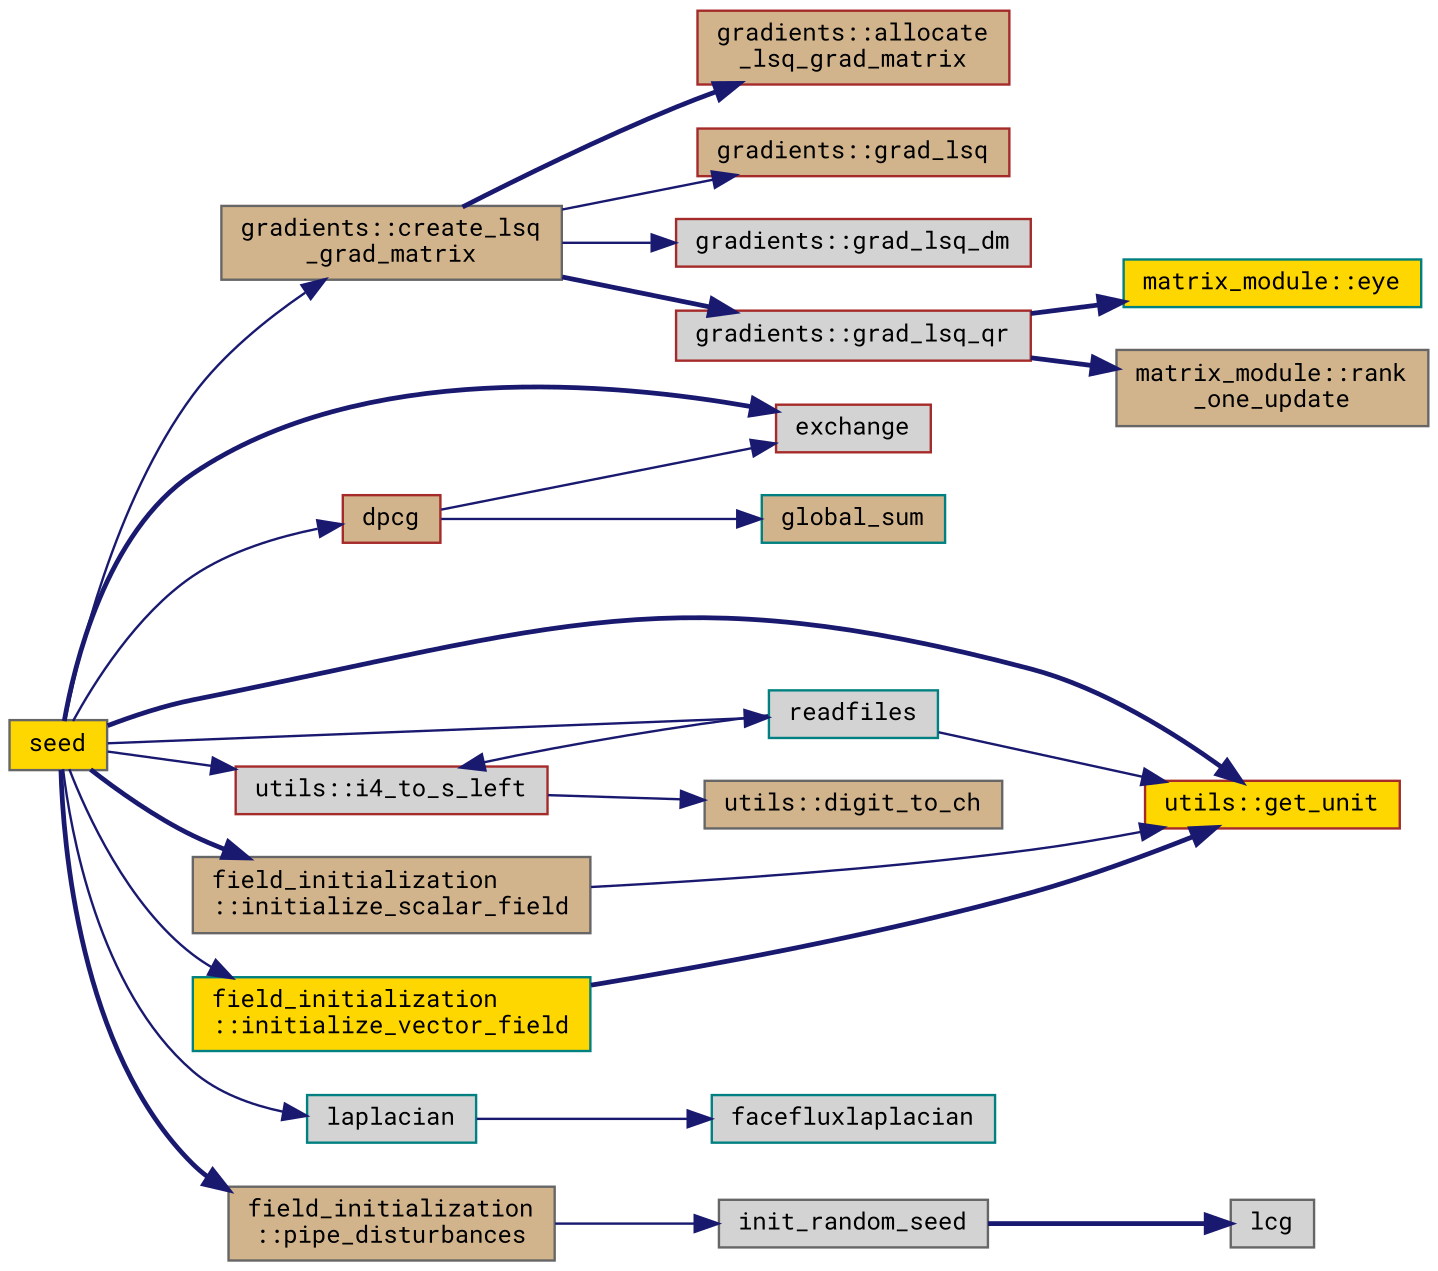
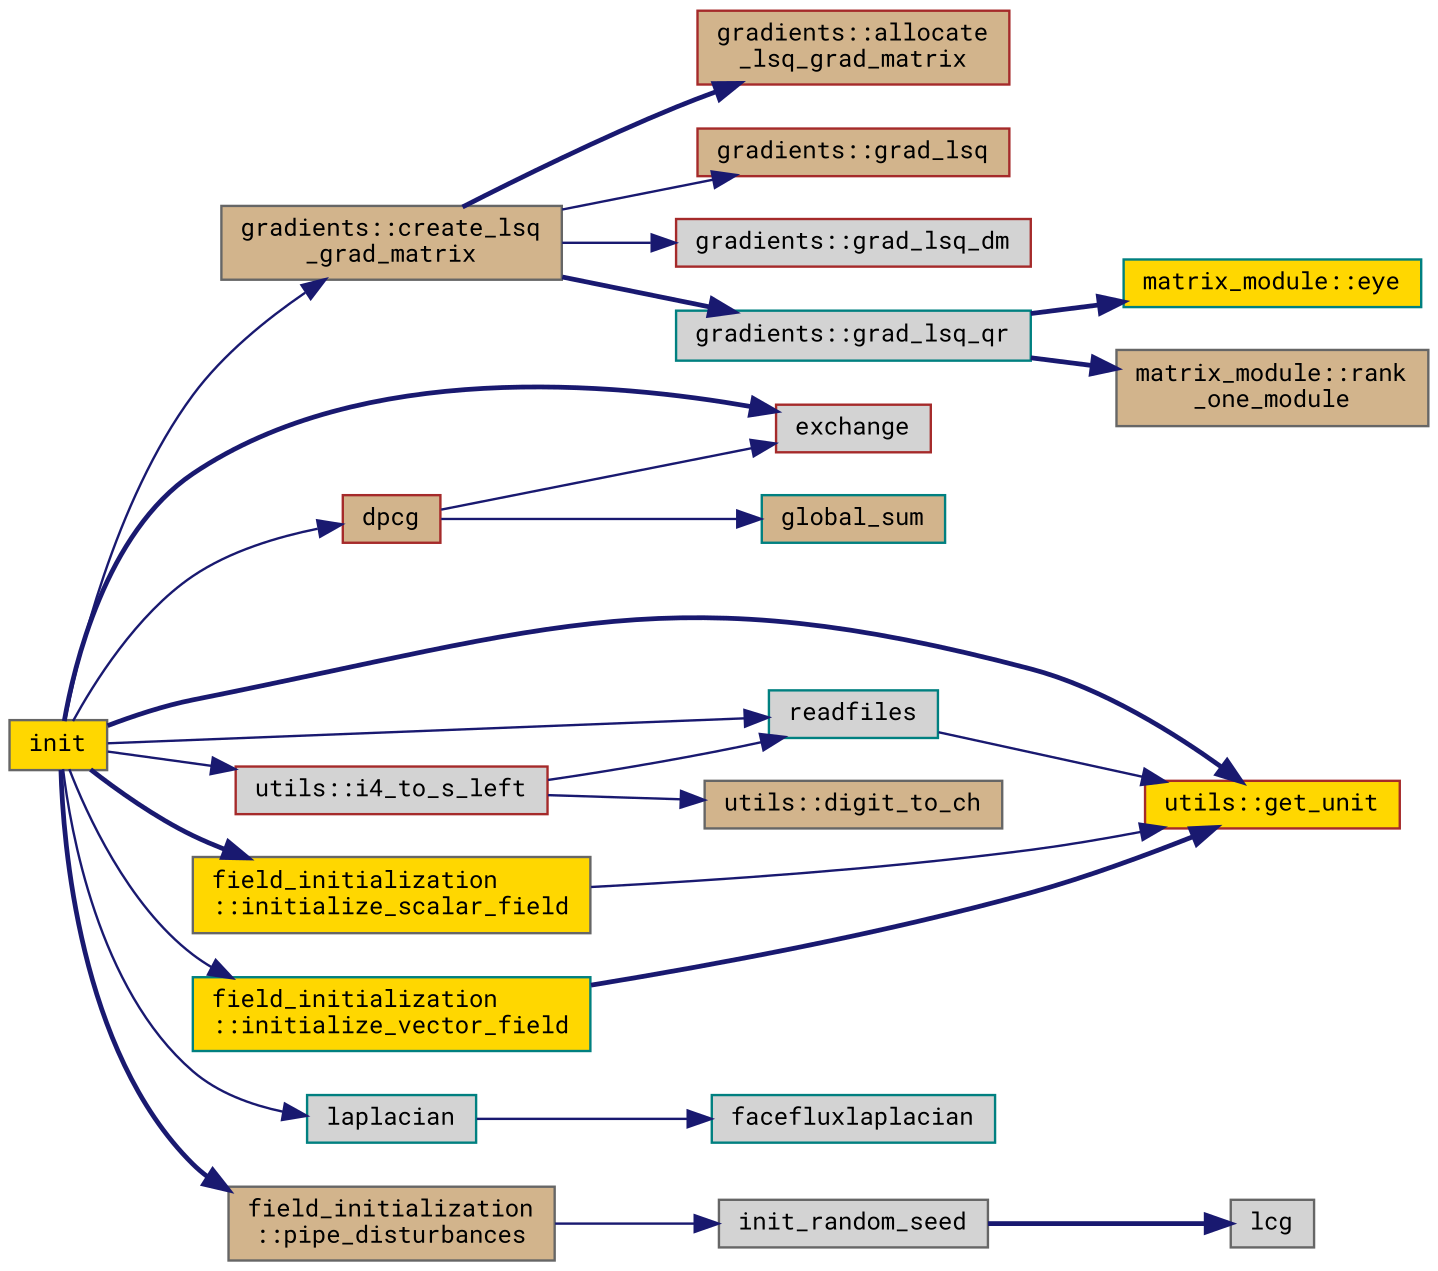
node "gradients::grad_lsq_qr": color brown -> teal
node "matrix_module::rank _one_update": label "matrix_module::rank _one_update" -> "matrix_module::rank _one_module"
edge "readfiles" -> "utils::i4_to_s_left": reversed
node "seed": label "seed" -> "init"
node "field_initialization ::initialize_scalar_field": fillcolor tan -> gold
